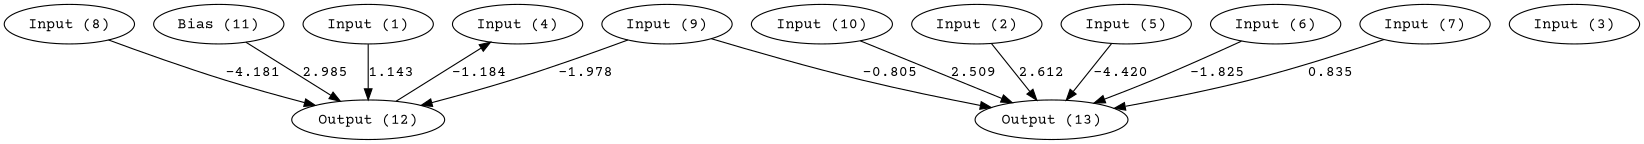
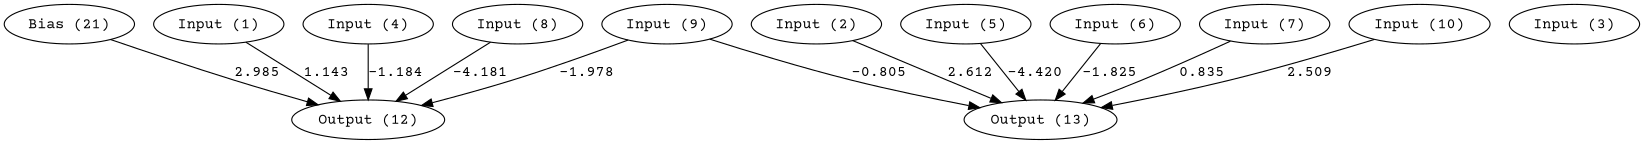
node "Bias (11)": label "Bias (11)" -> "Bias (21)"
edge "Output (12)" -> "Input (4)": reversed
